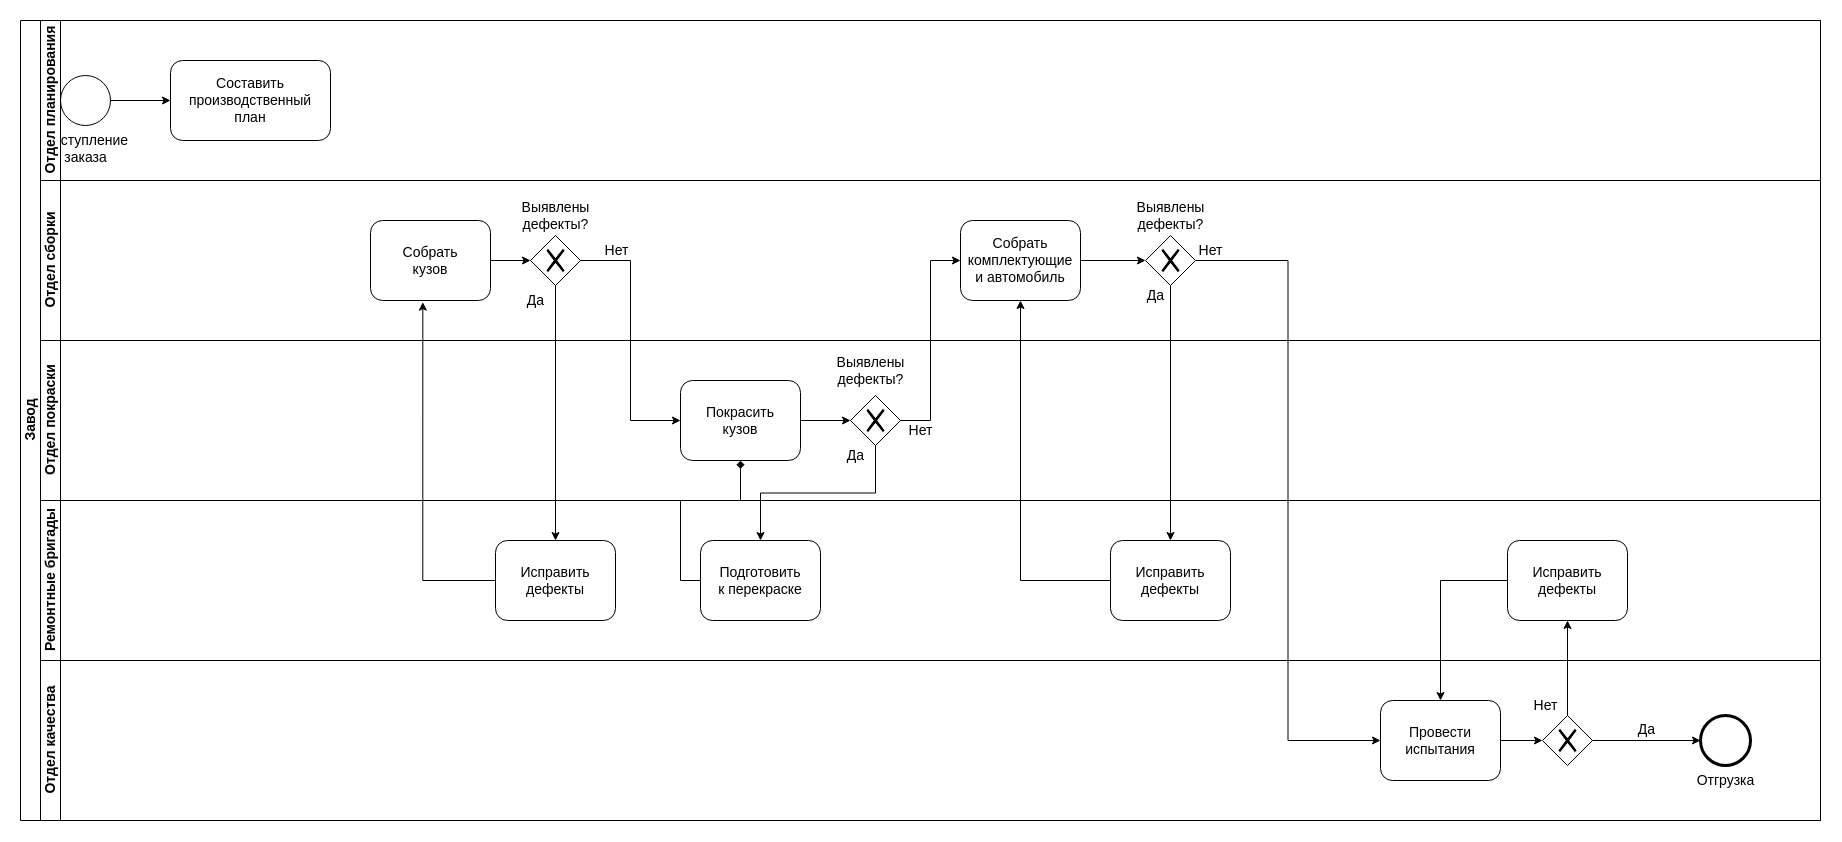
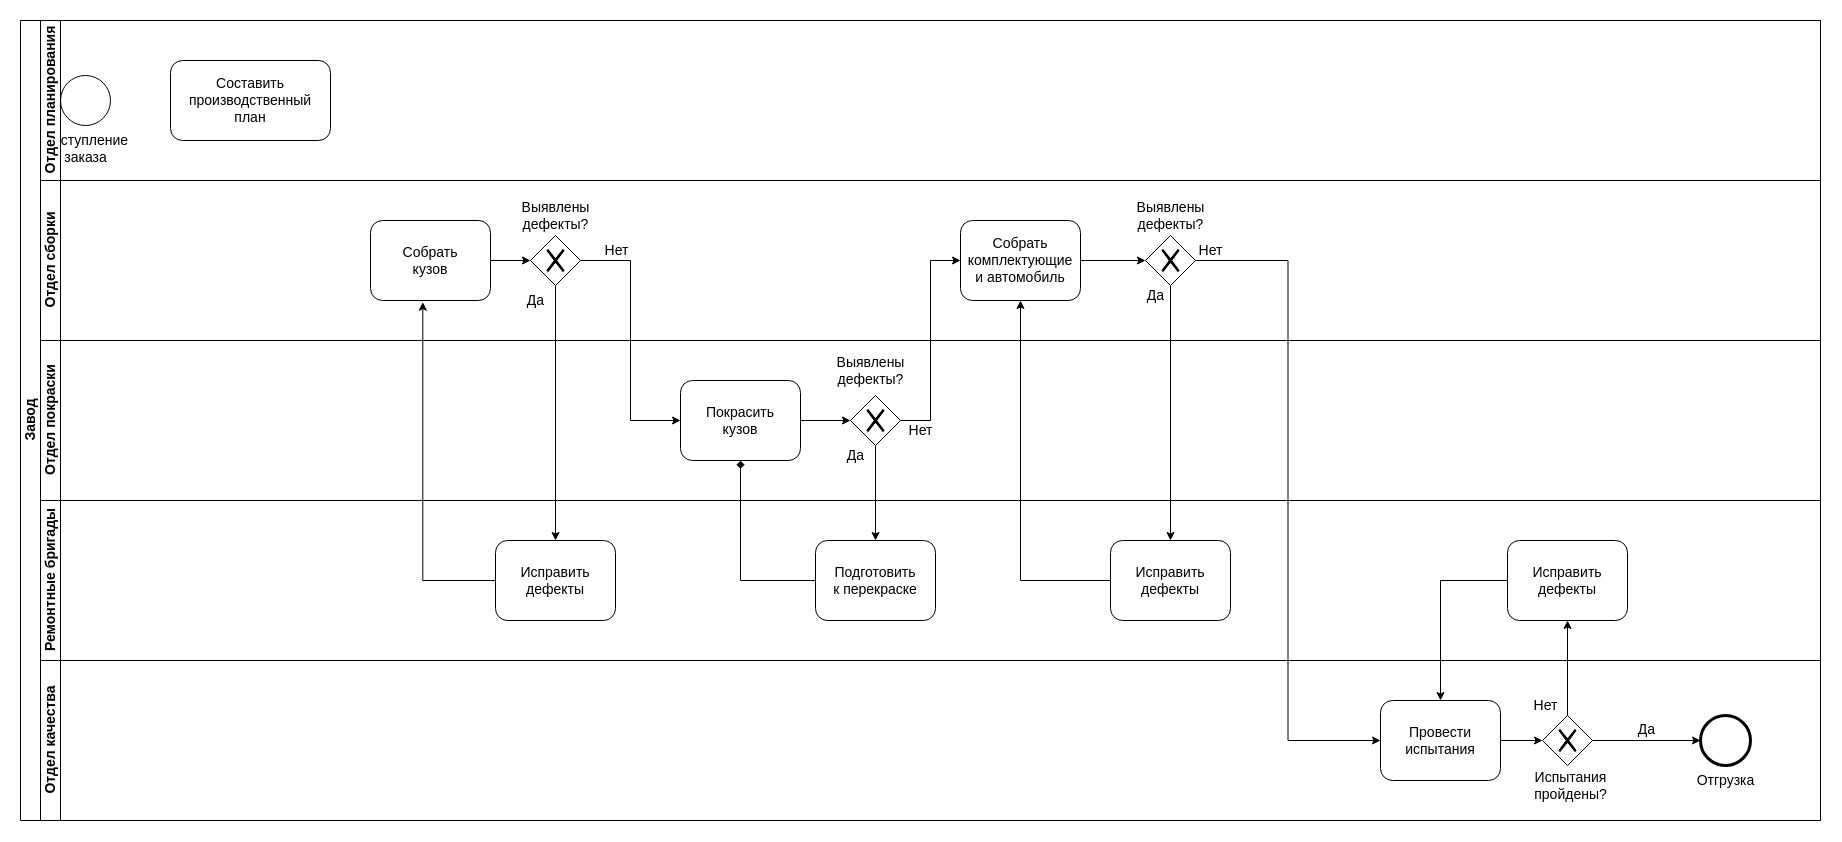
edge "Поступление заказа" -> "Составить производственный план": removed
node "Подготовить к перекраске": moved (761, 581) -> (876, 581)
node "Испытания пройдены?": added
